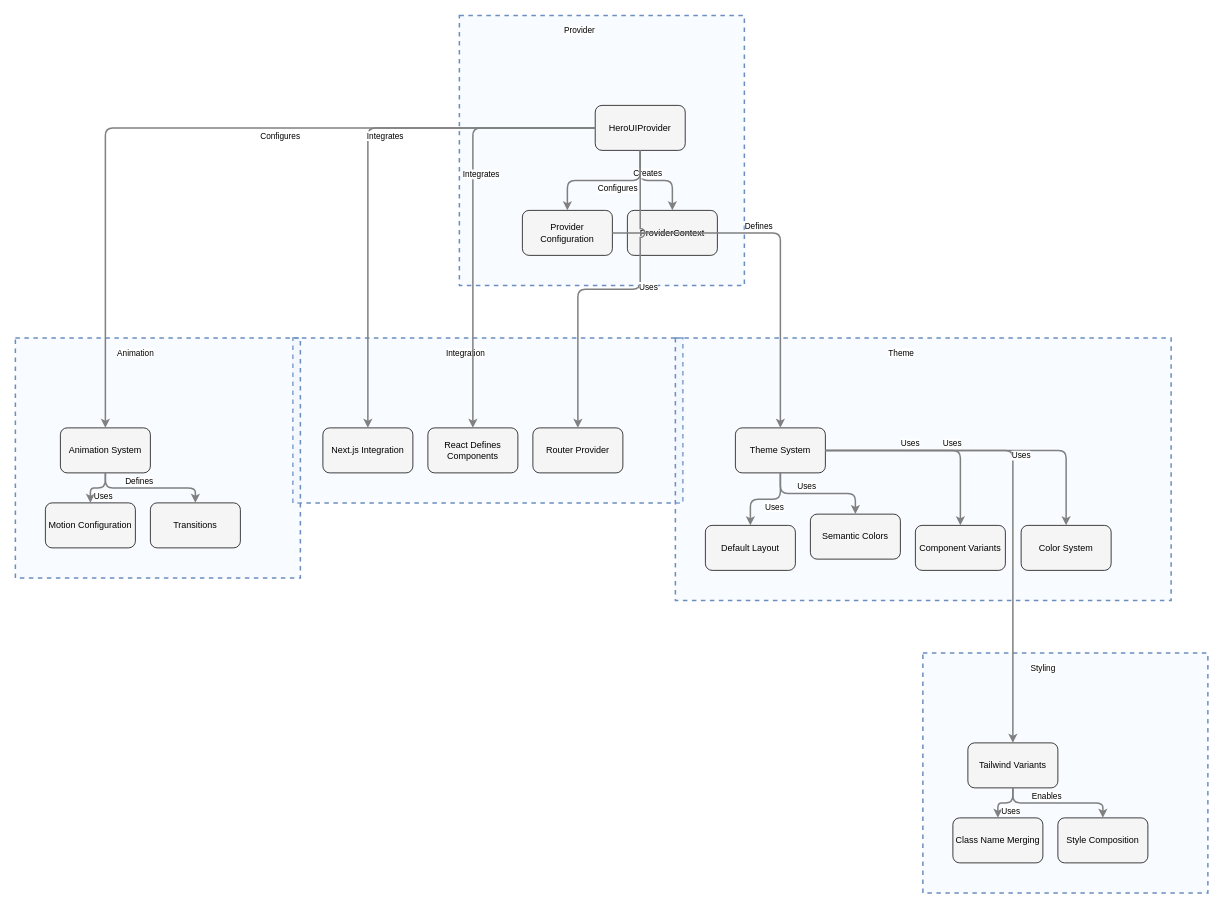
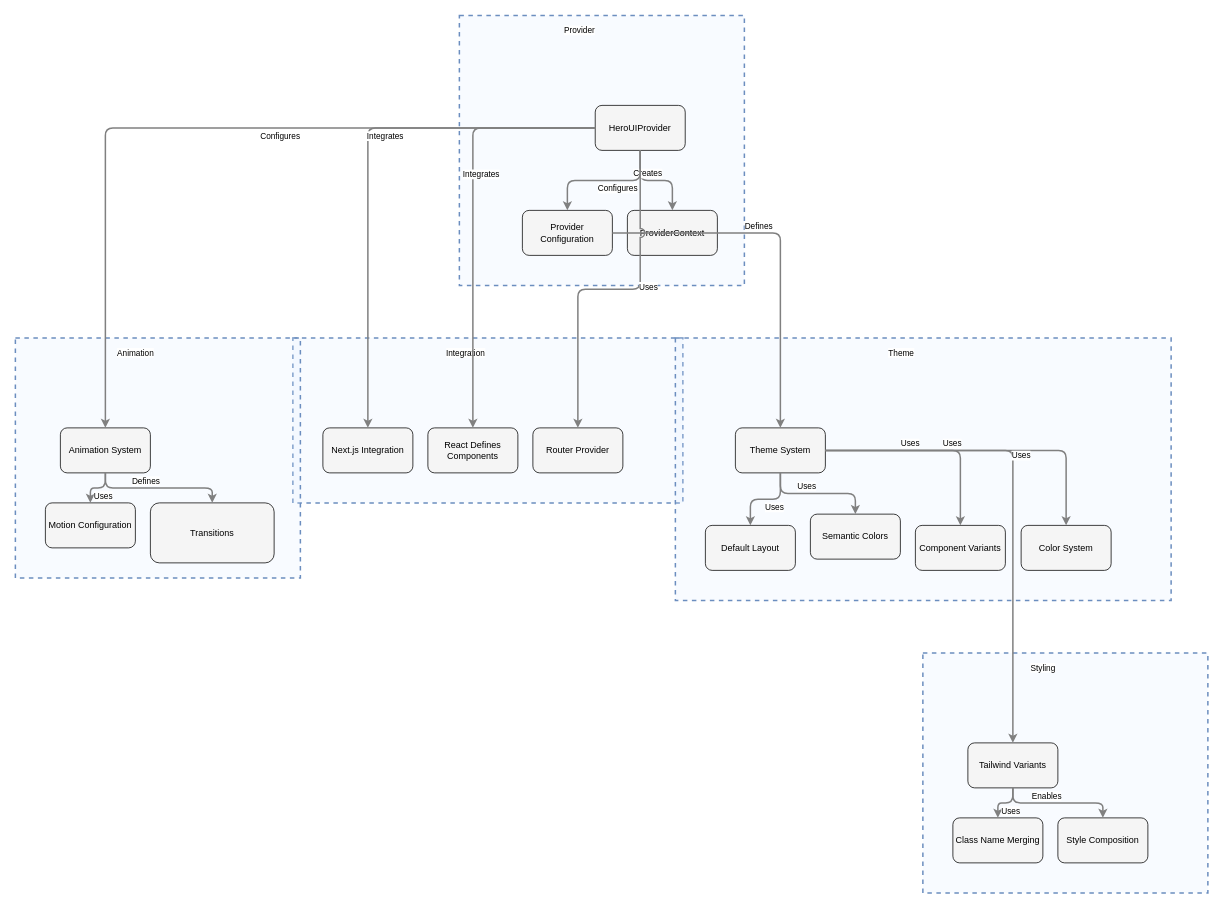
node "Transitions": size 90x45 -> 124x60
